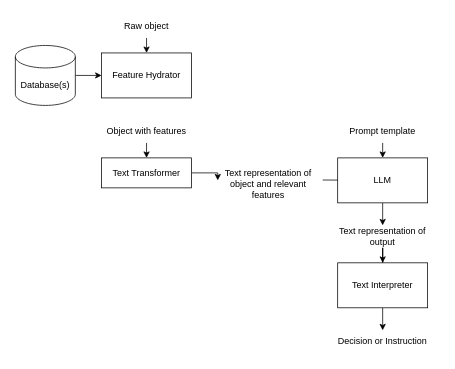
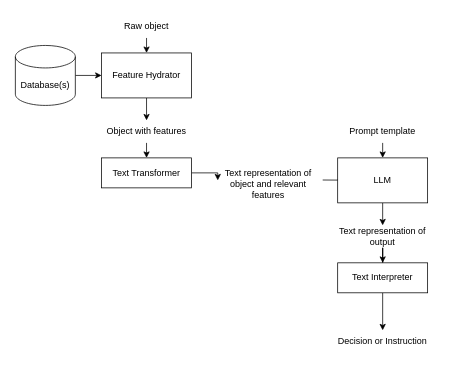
edge "Feature Hydrator" -> "Object with features": added
node "Text Interpreter": size 90x45 -> 90x30
